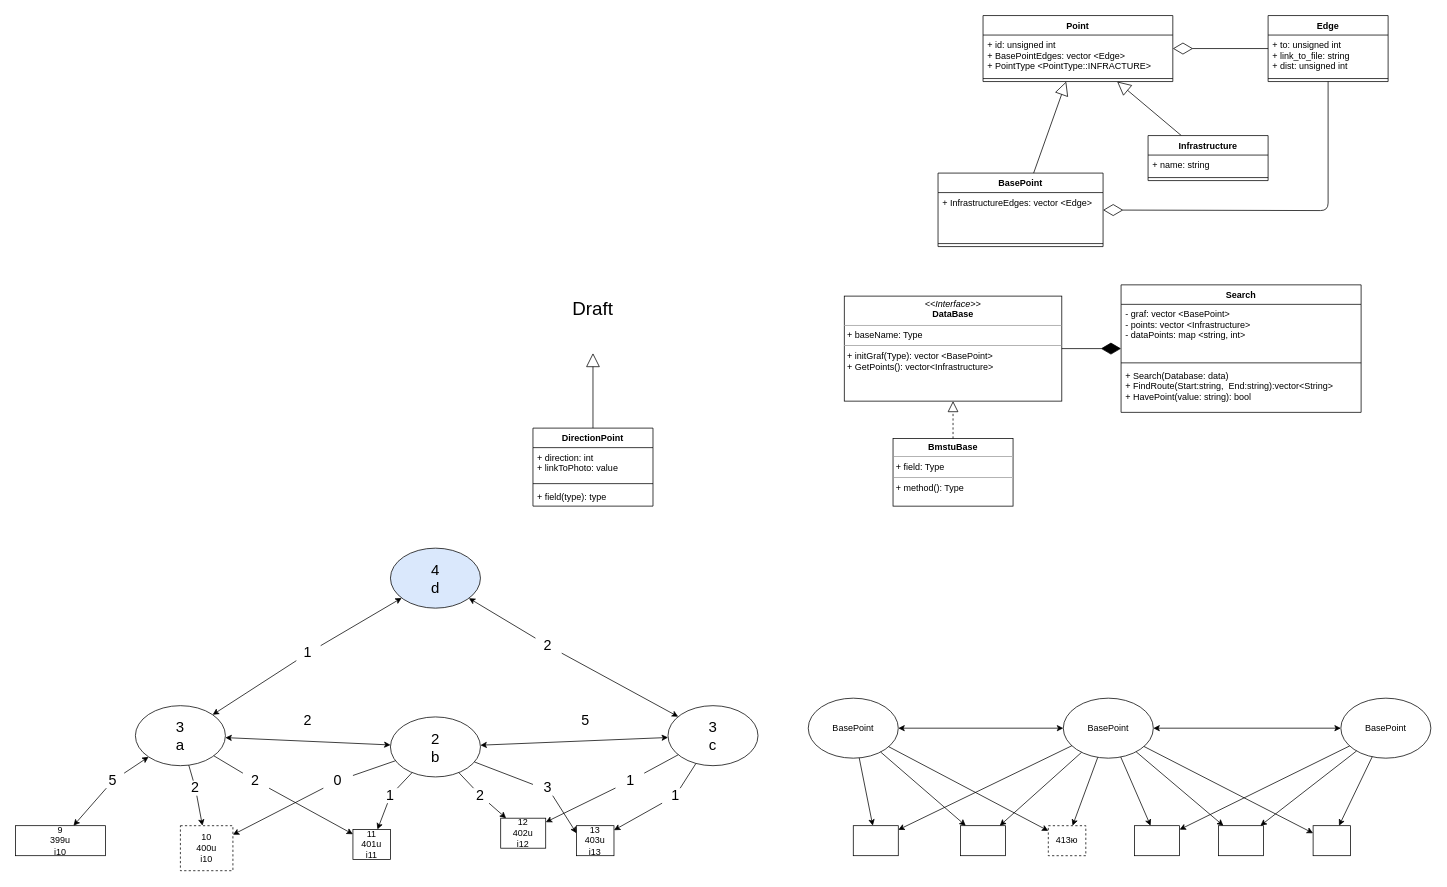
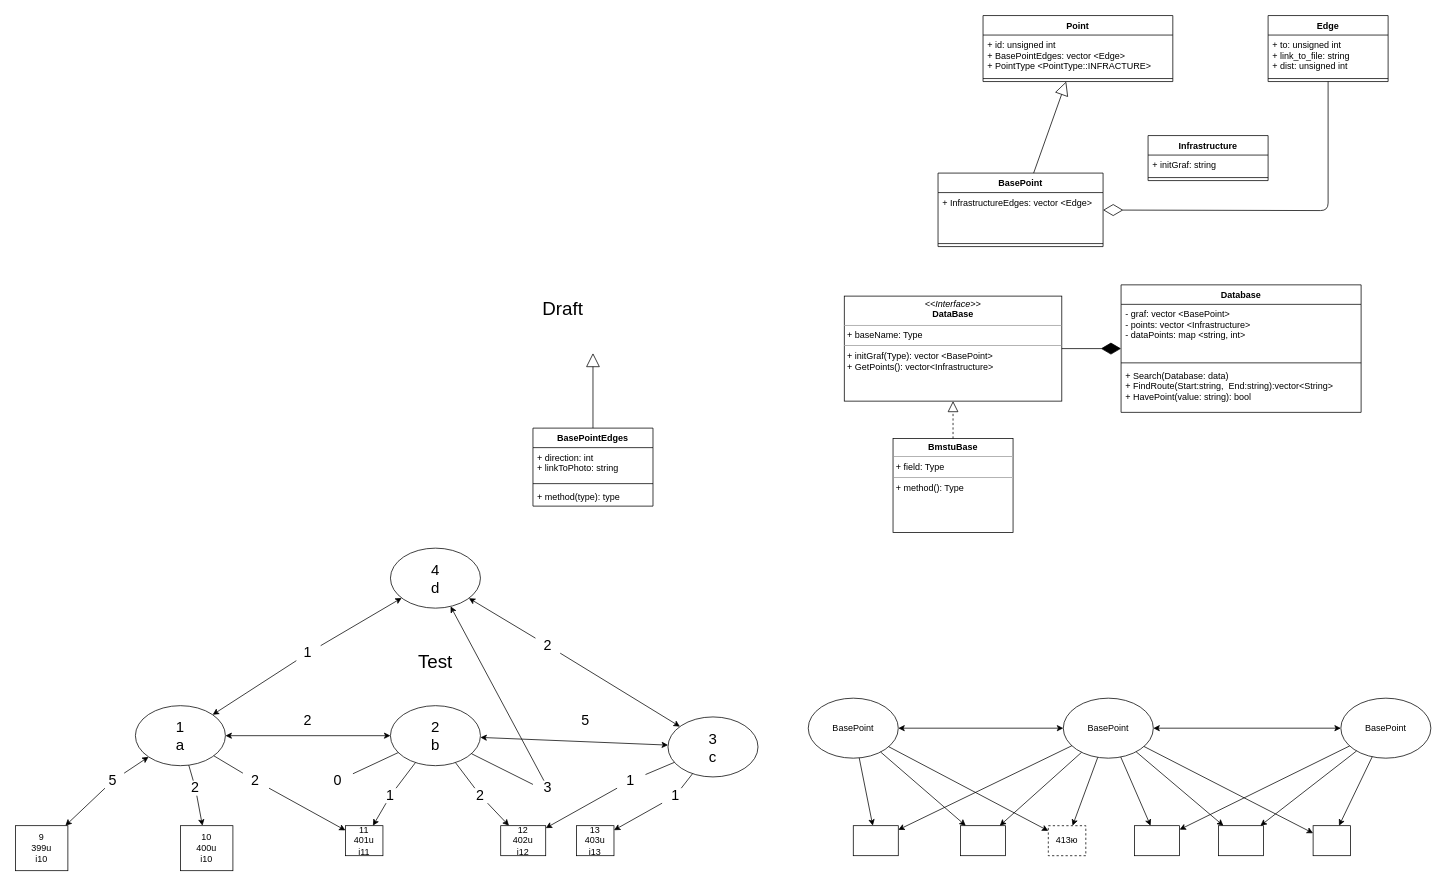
edge "Edge" -> "Point": removed
edge "Infrastructure" -> "Point": removed
node "+ name: string": label "+ name: string" -> "+ initGraf: string"
node "Search": label "Search" -> "Database"
node "Draft": moved (593, 308) -> (563, 308)
node "DirectionPoint": label "DirectionPoint" -> "BasePointEdges"
node "+ direction: int + linkToPhoto: value": label "+ direction: int + linkToPhoto: value" -> "+ direction: int + linkToPhoto: string"
node "BmstuBase + field: Type + method(): Type": size 120x68 -> 120x94
node "+ field(type): type": label "+ field(type): type" -> "+ method(type): type"
node "4 d": fillcolor #dae8fc -> #ffffff
node "Test": added
node "3 a": label "3 a" -> "1 a"
node "3 c": moved (713, 735) -> (713, 747)
node "2 b": moved (435, 747) -> (435, 735)
edge "0" -> "10 400u i10": removed
edge "3" -> "13 403u i13": now "3" -> "4 d"
node "12 402u i12": moved (523, 833) -> (523, 840)
node "9 399u i10": size 90x30 -> 53x45
node "11 401u i11": moved (372, 844) -> (364, 840)
node "10 400u i10": style dashed -> solid
